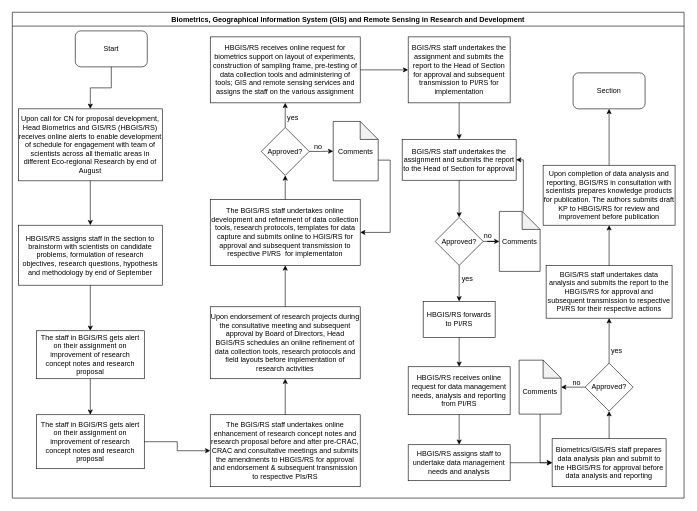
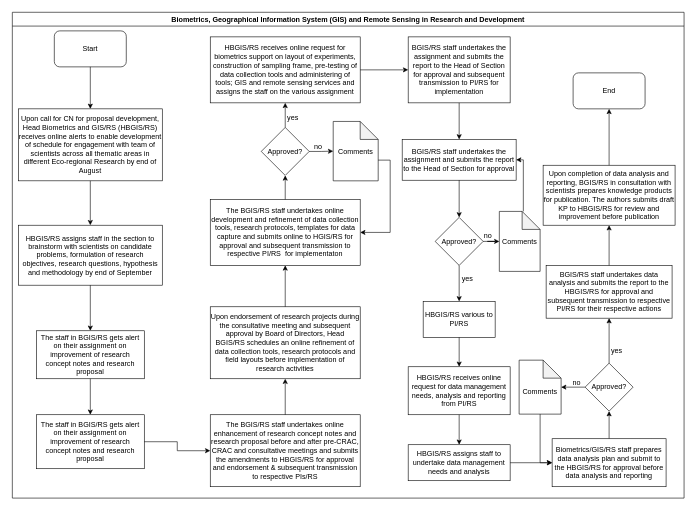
node "Start": moved (111, 49) -> (90, 49)
node "Section": label "Section" -> "End"
node "HBGIS/RS forwards to PI/RS": label "HBGIS/RS forwards to PI/RS" -> "HBGIS/RS various to PI/RS"
